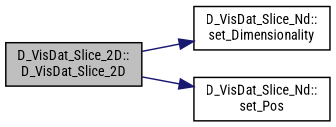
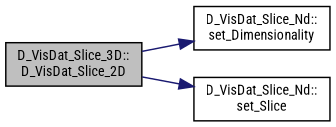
node "D_VisDat_Slice_2D:: D_VisDat_Slice_2D": label "D_VisDat_Slice_2D:: D_VisDat_Slice_2D" -> "D_VisDat_Slice_3D:: D_VisDat_Slice_2D"
node "D_VisDat_Slice_Nd:: set_Pos": label "D_VisDat_Slice_Nd:: set_Pos" -> "D_VisDat_Slice_Nd:: set_Slice"
